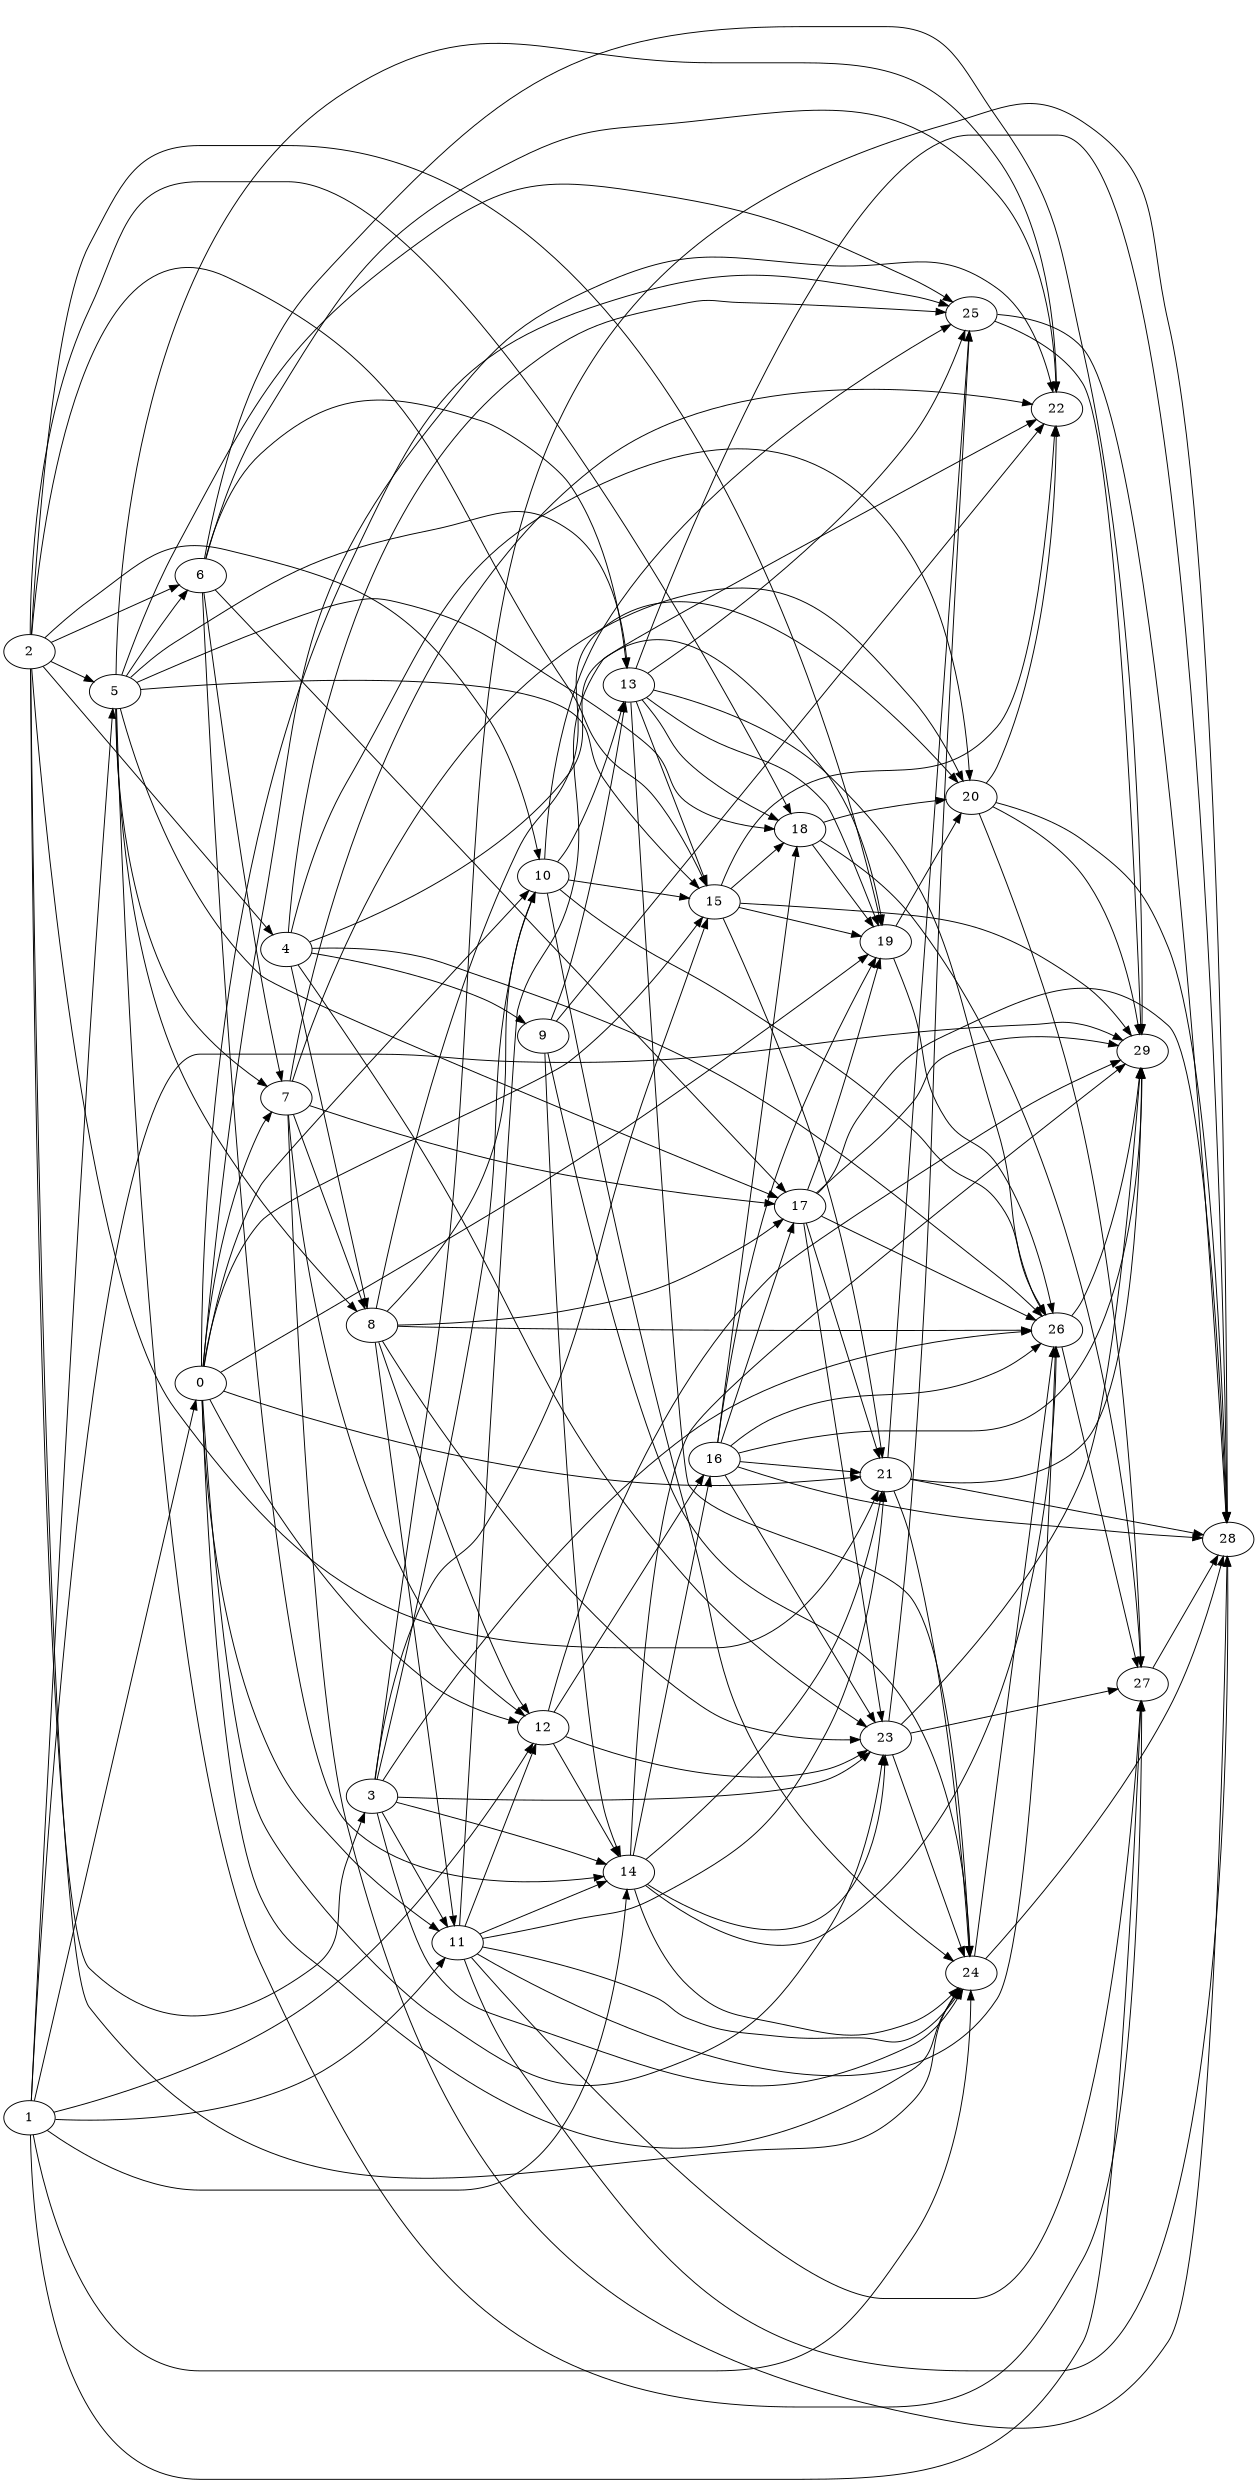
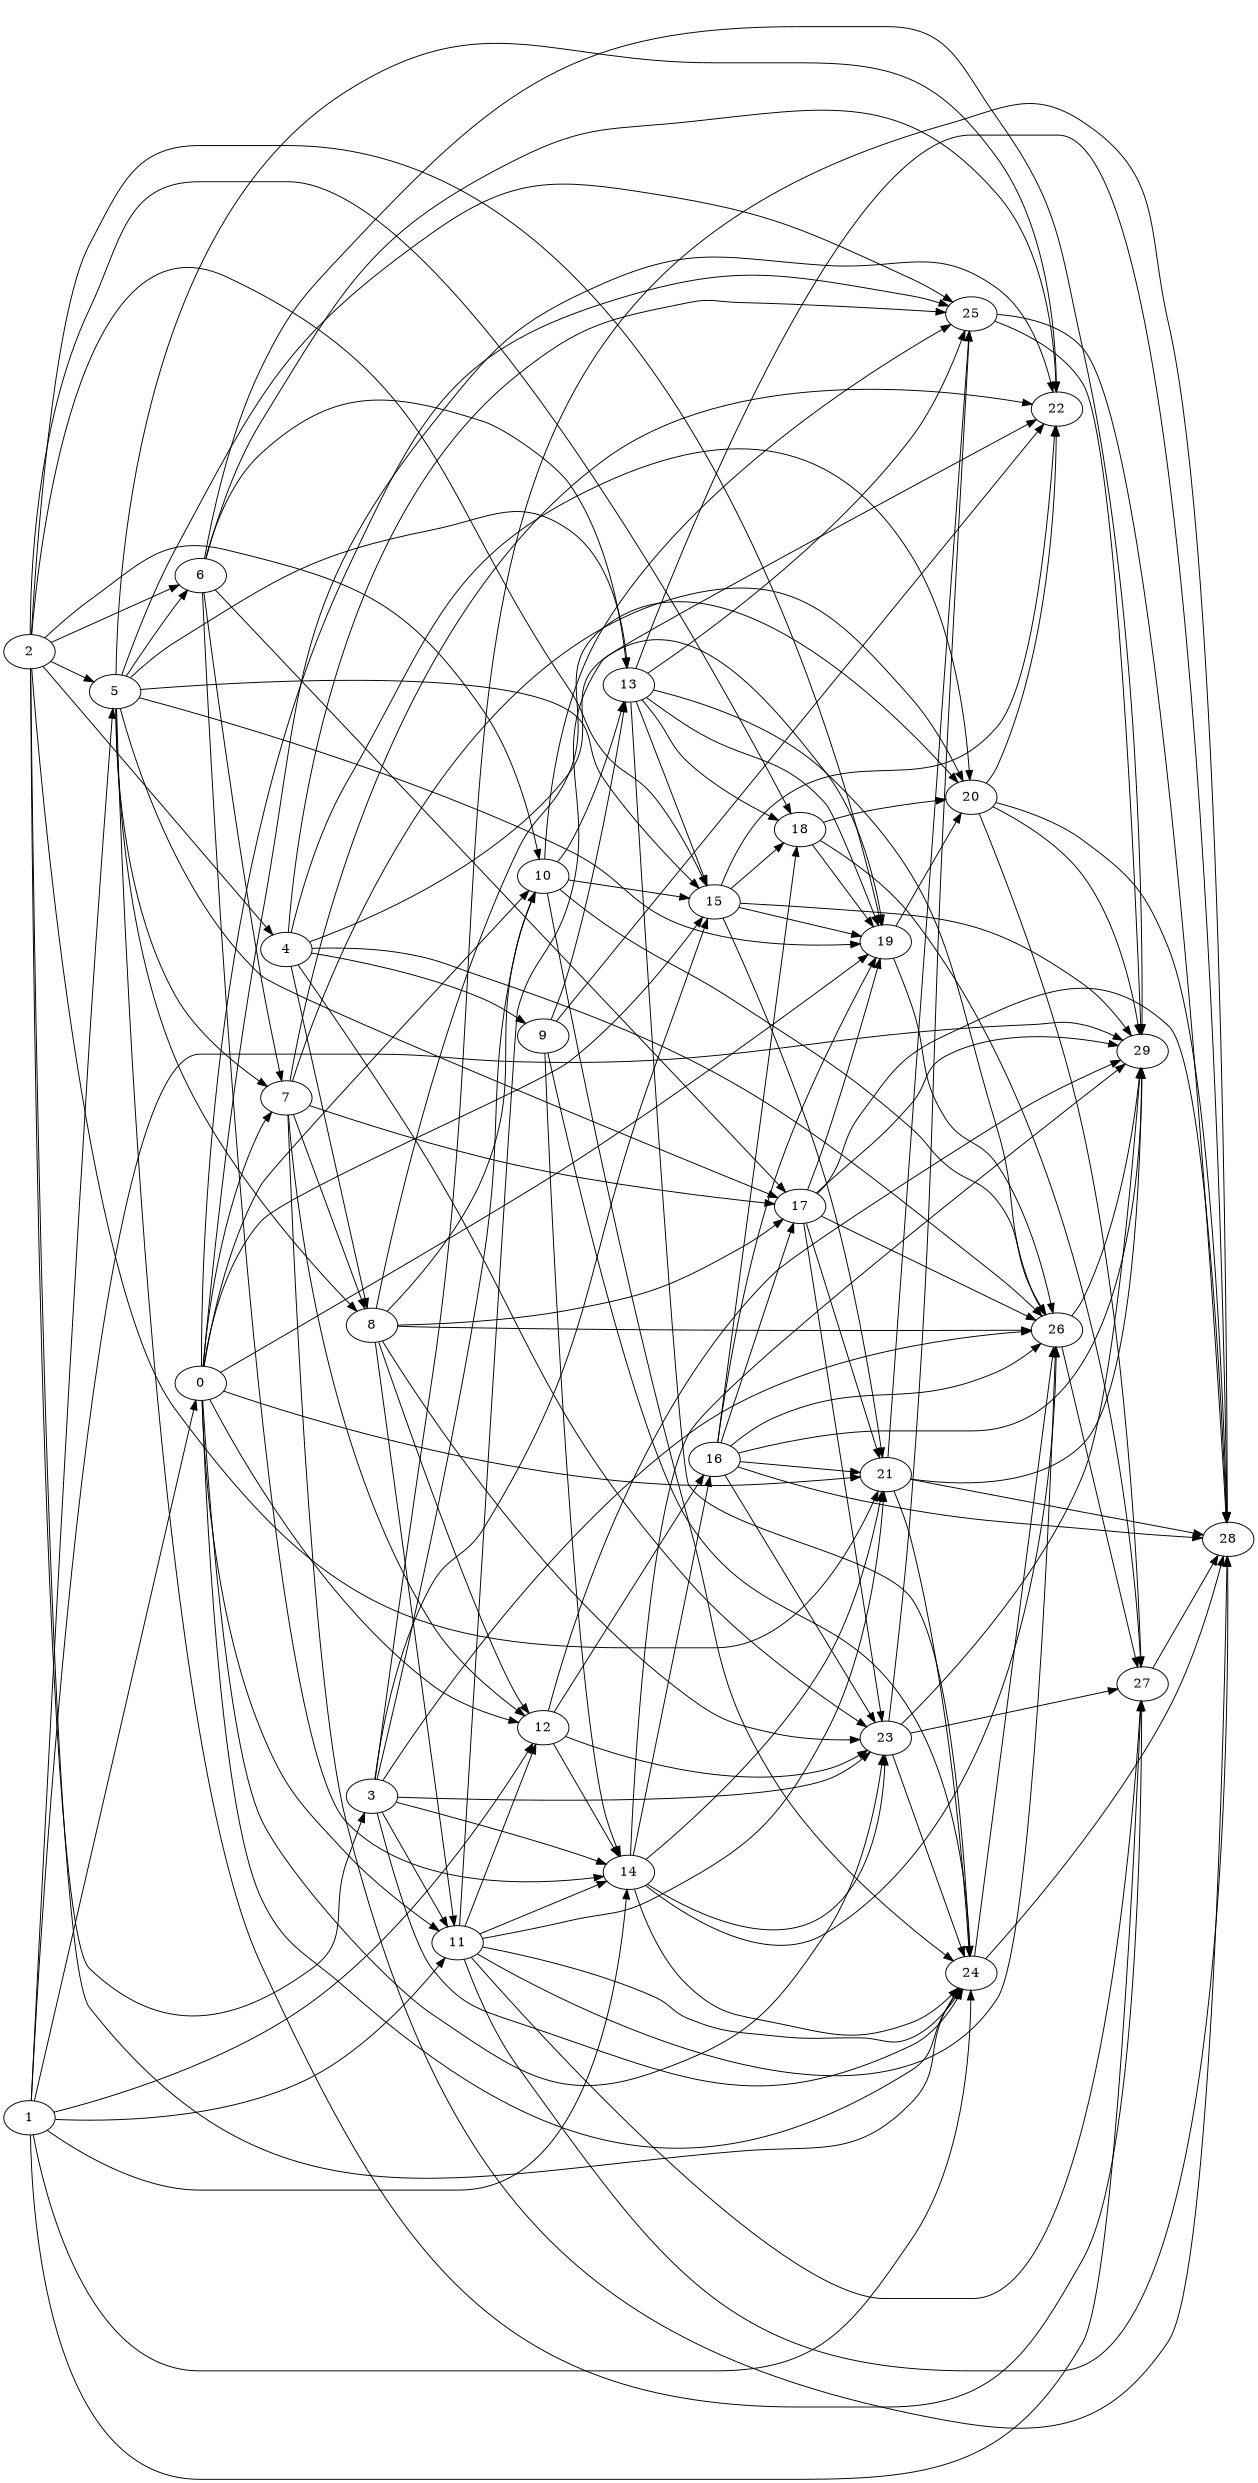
edge "5" -> "18": now "5" -> "19"
